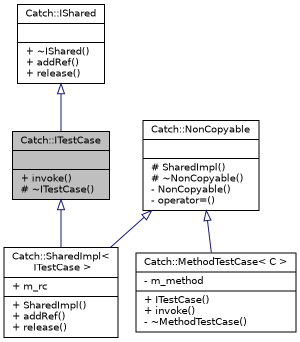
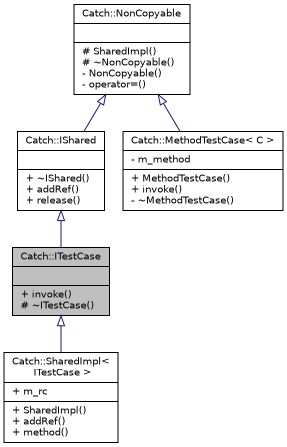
edge "Catch::SharedImpl<" -> "Catch::NonCopyable": now "Catch::IShared" -> "Catch::NonCopyable"
node "Catch::MethodTestCase< C >": text "+ ITestCase()" -> "+ MethodTestCase()"
node "Catch::SharedImpl<": text "+ release()" -> "+ method()"
